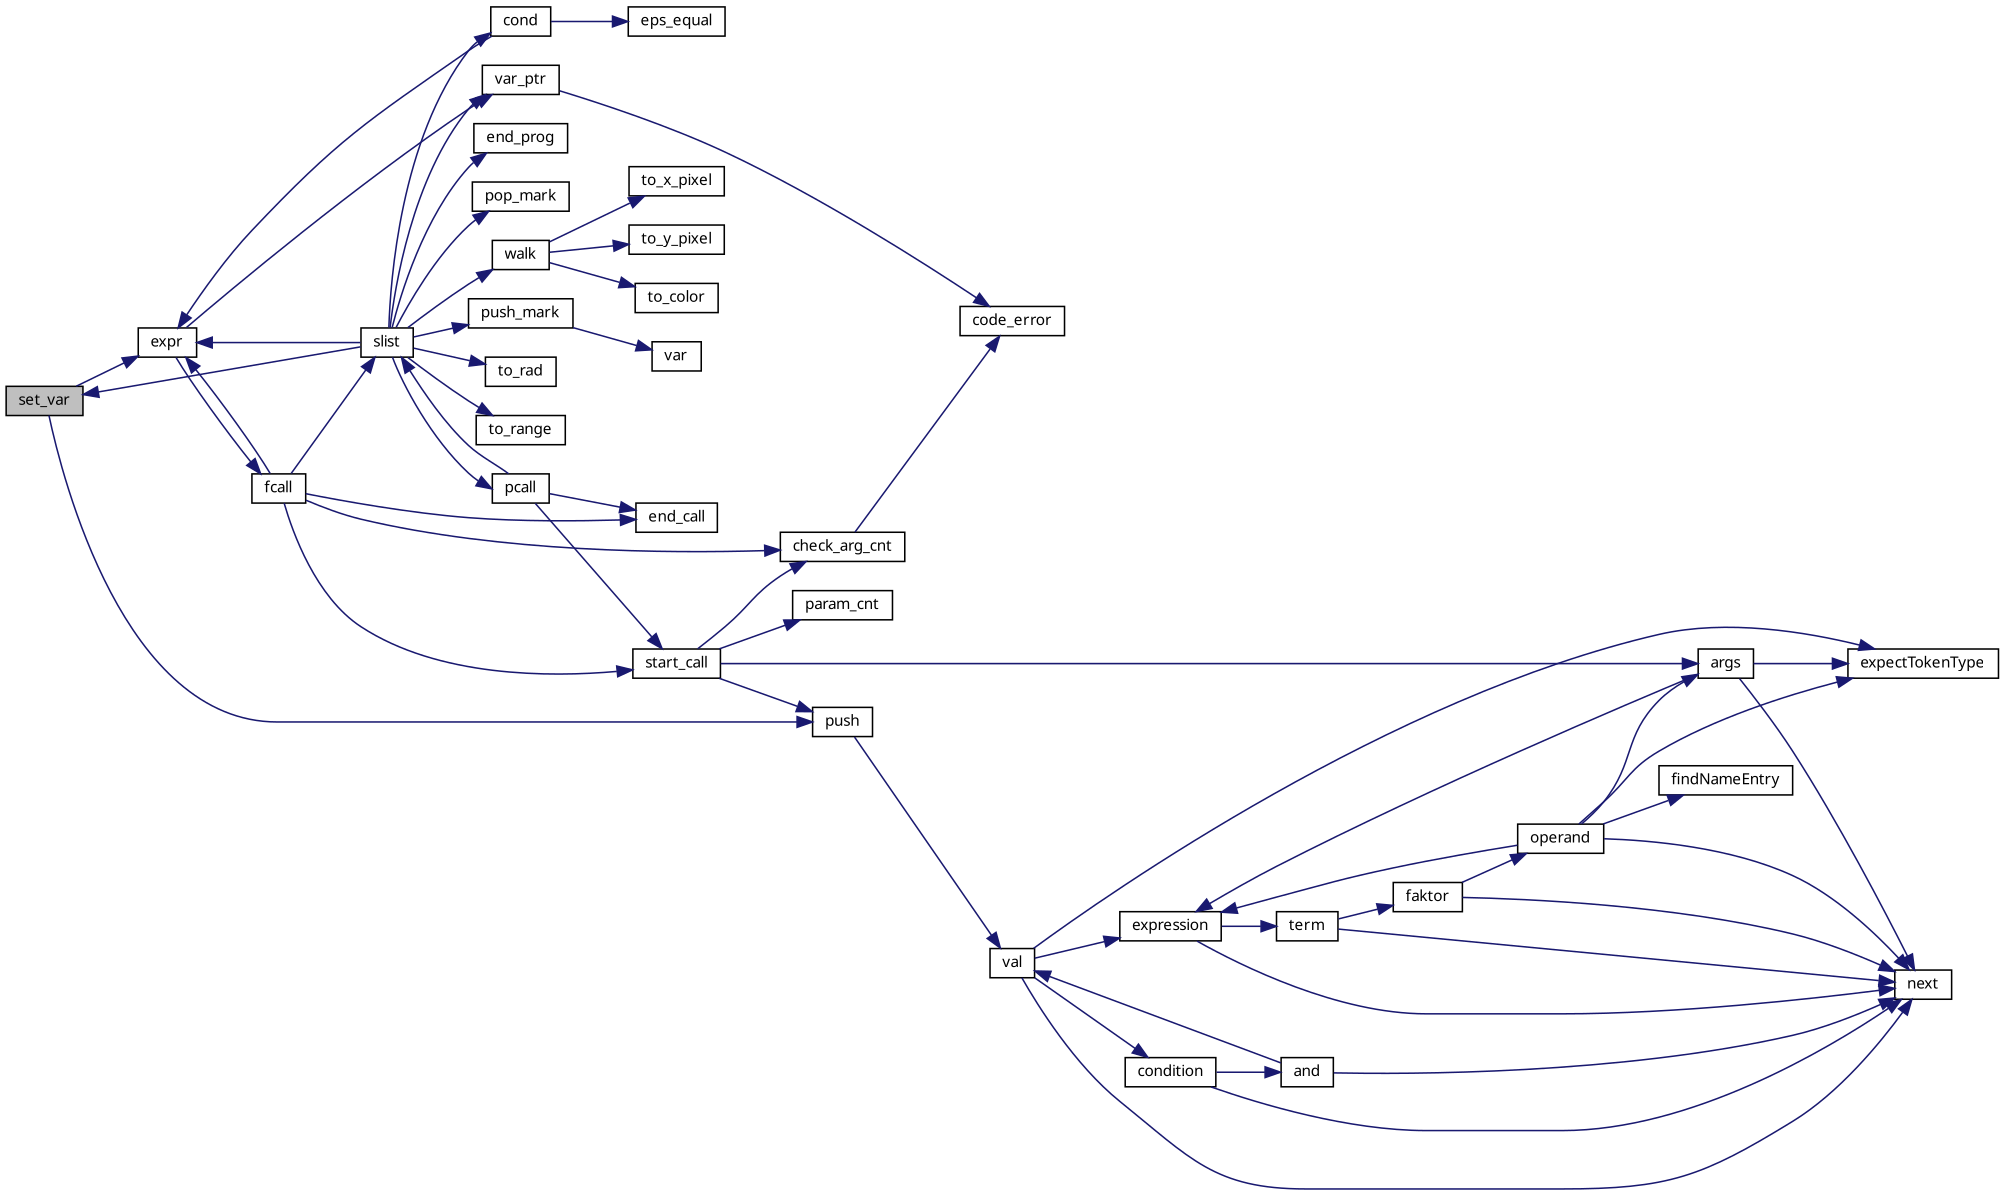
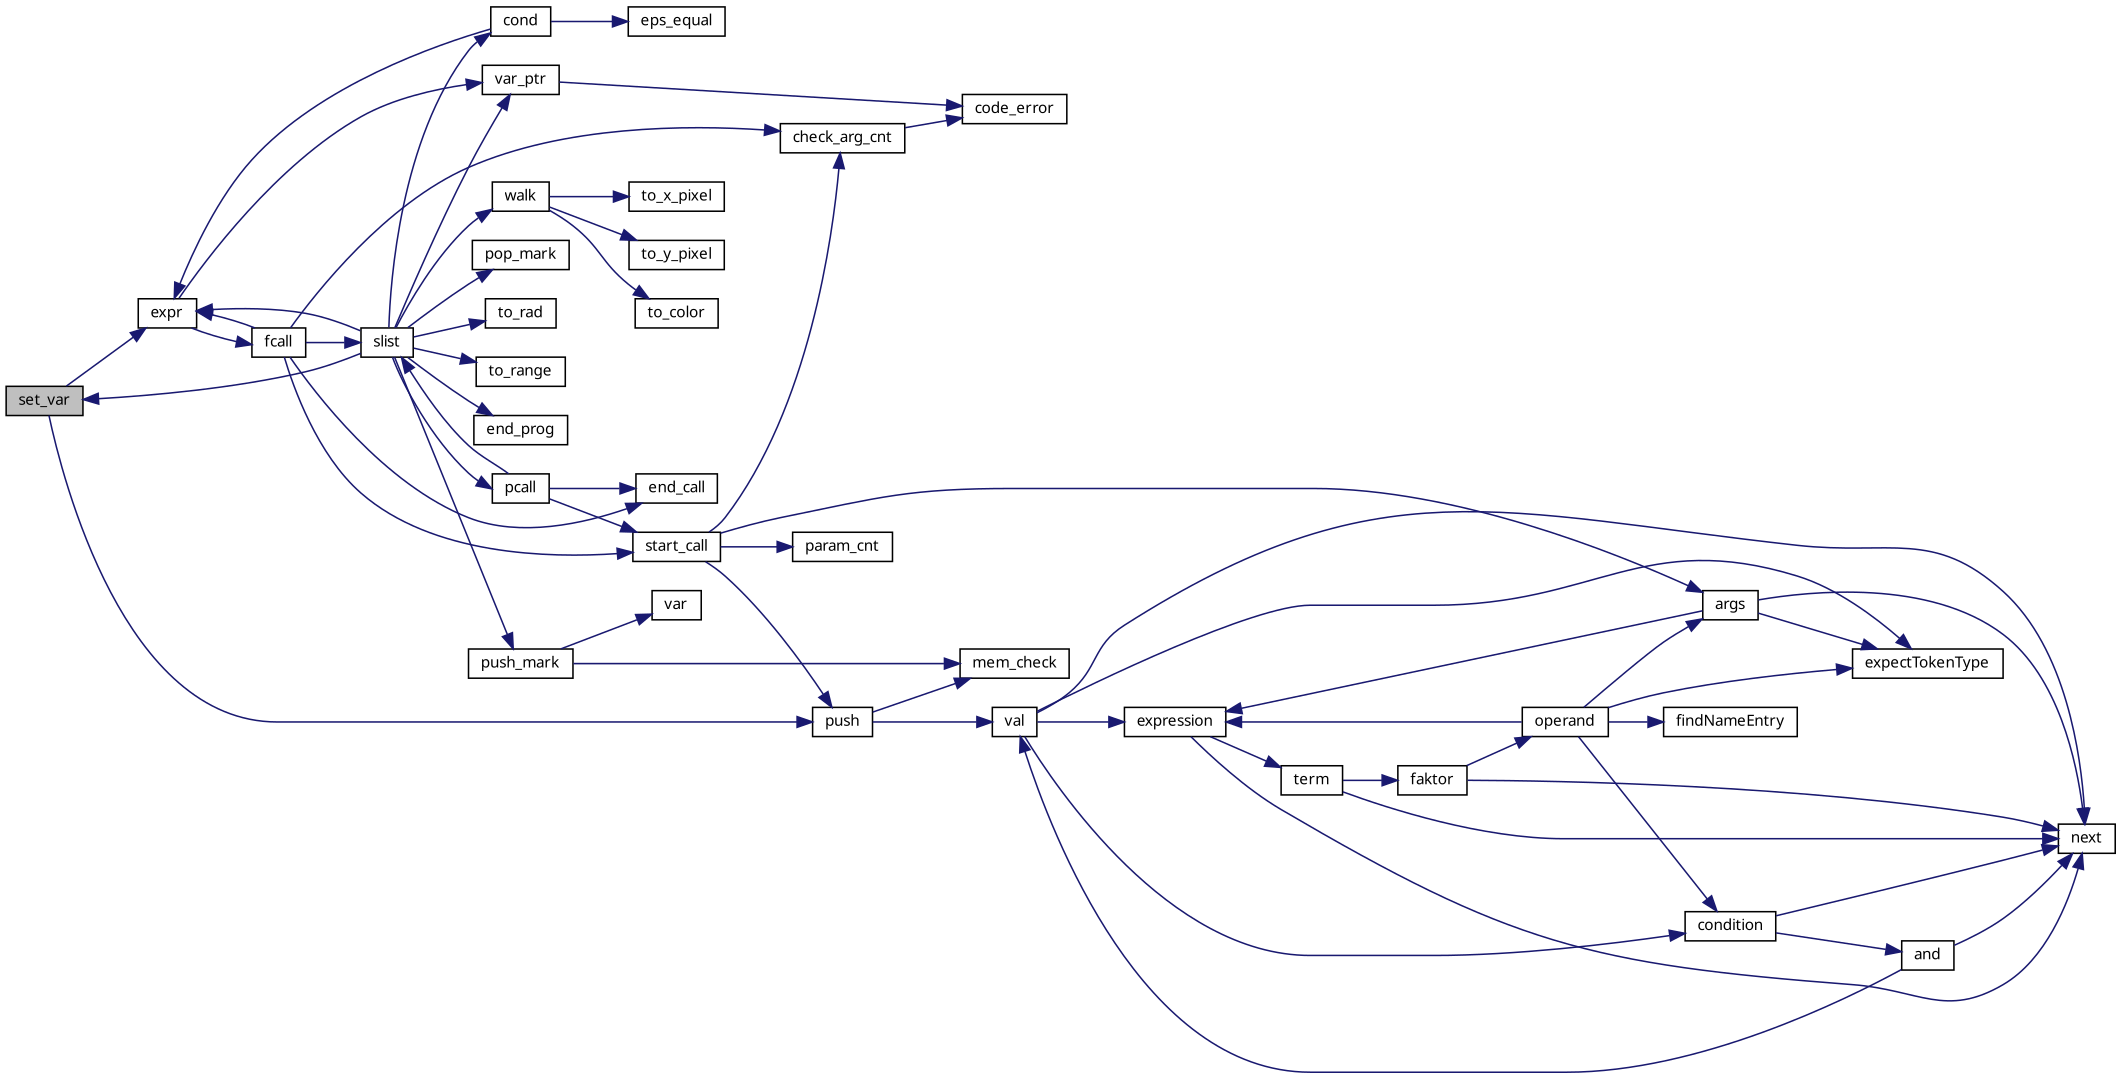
node "mem_check": added
edge "operand" -> "next": now "operand" -> "condition"
